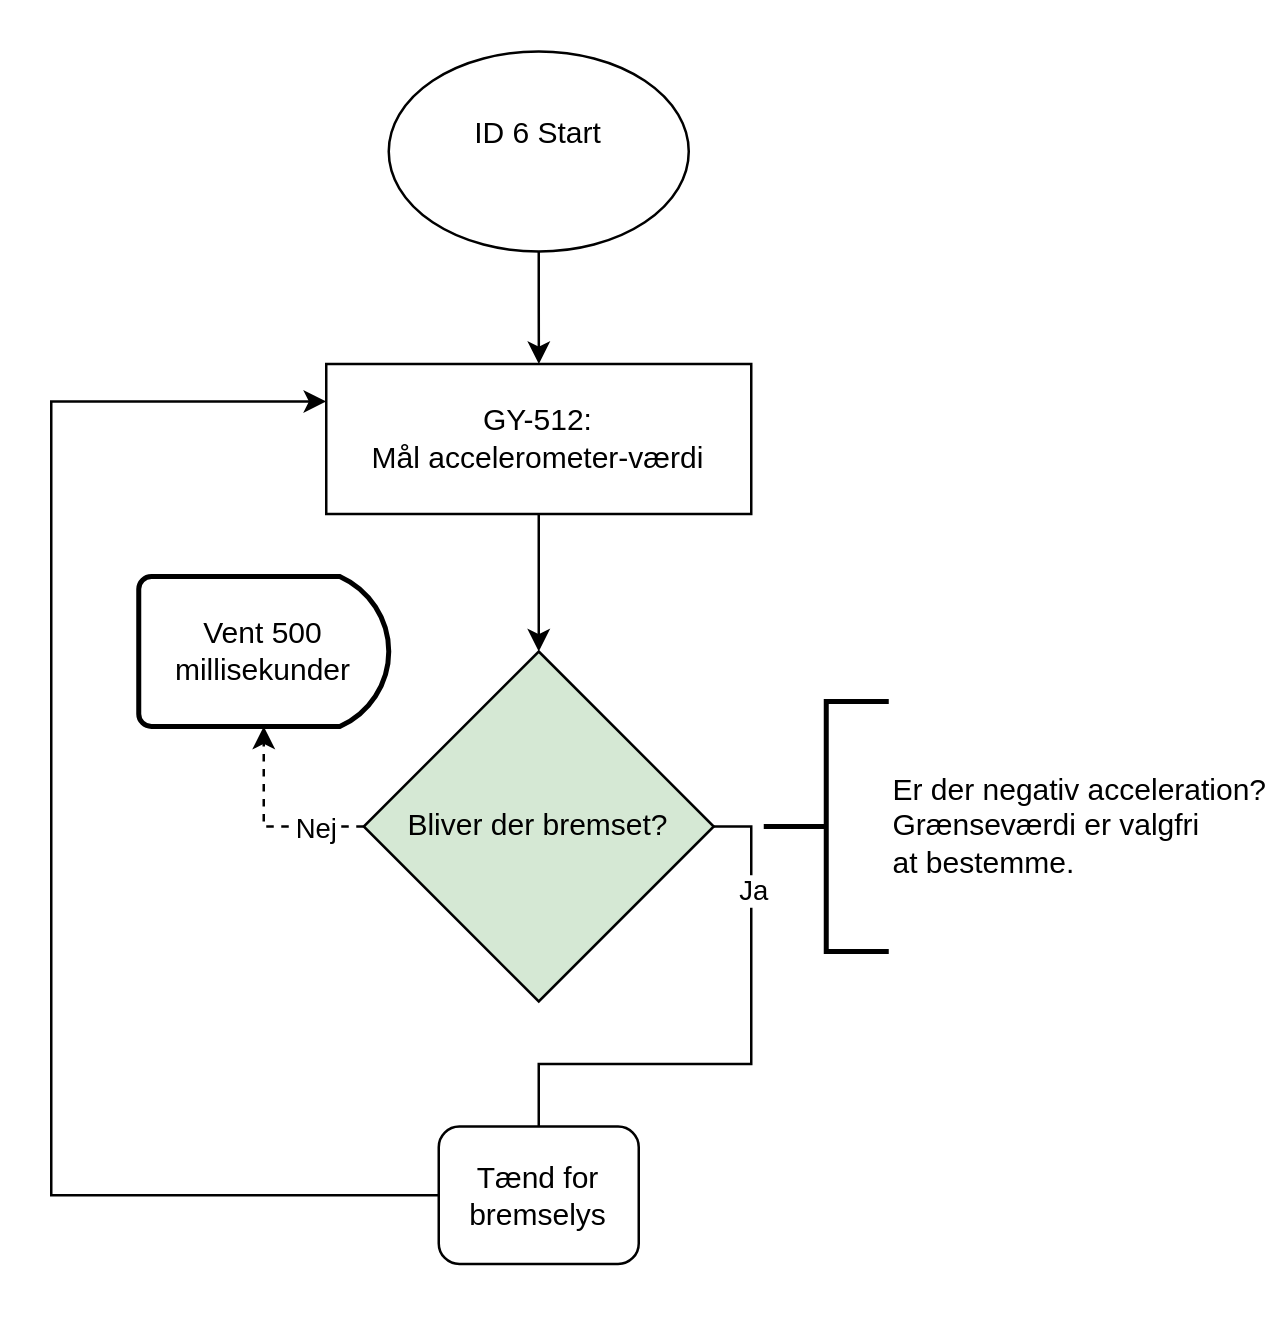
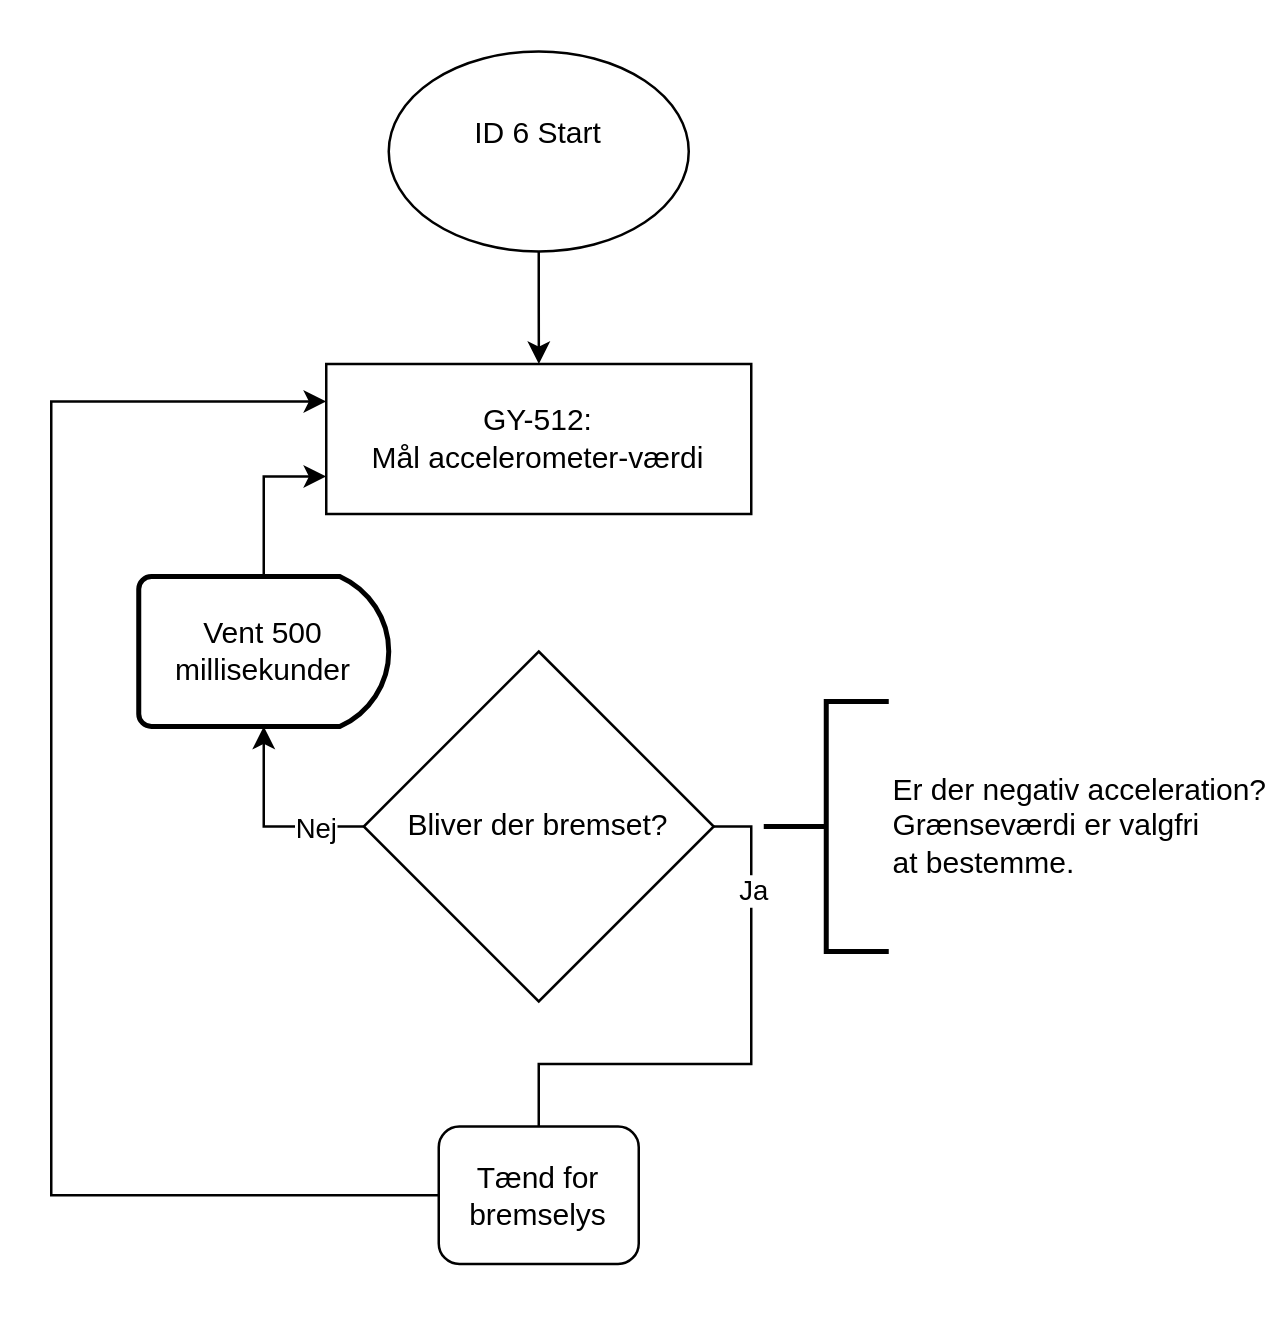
edge "Vent 500 millisekunder" -> "GY-512: Mål accelerometer-værdi": added
edge "GY-512: Mål accelerometer-værdi" -> "Bliver der bremset?": removed
edge "Bliver der bremset?" -> "Vent 500 millisekunder": style dashed -> solid
node "Bliver der bremset?": fillcolor #d5e8d4 -> #ffffff
